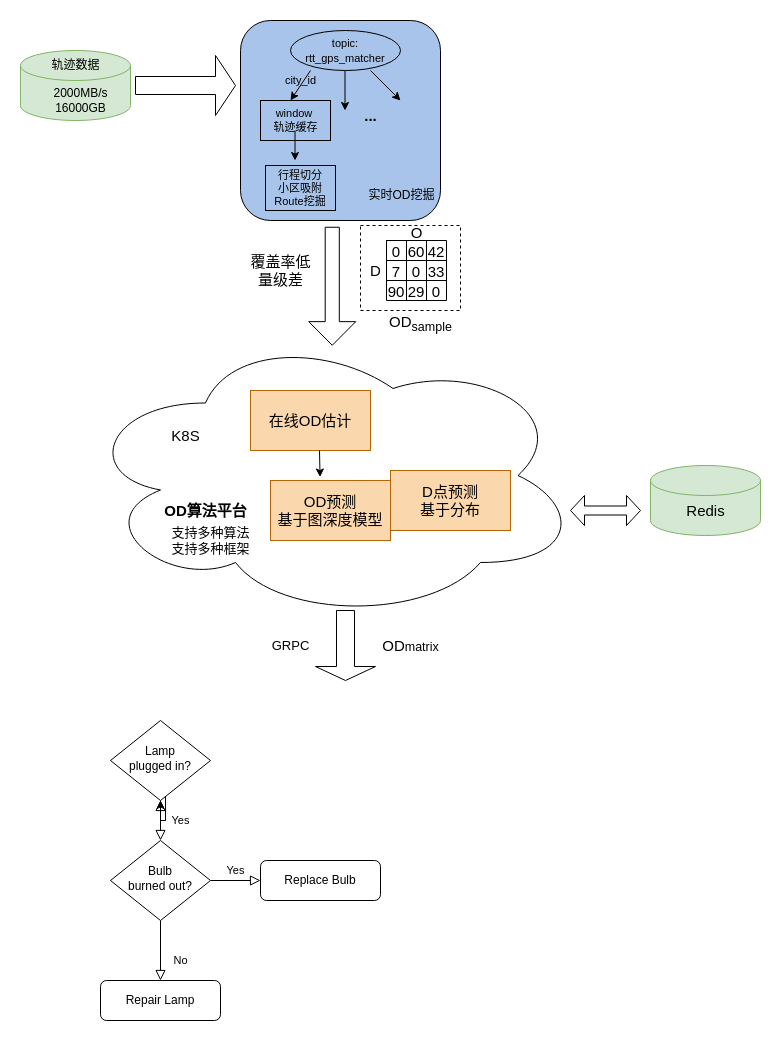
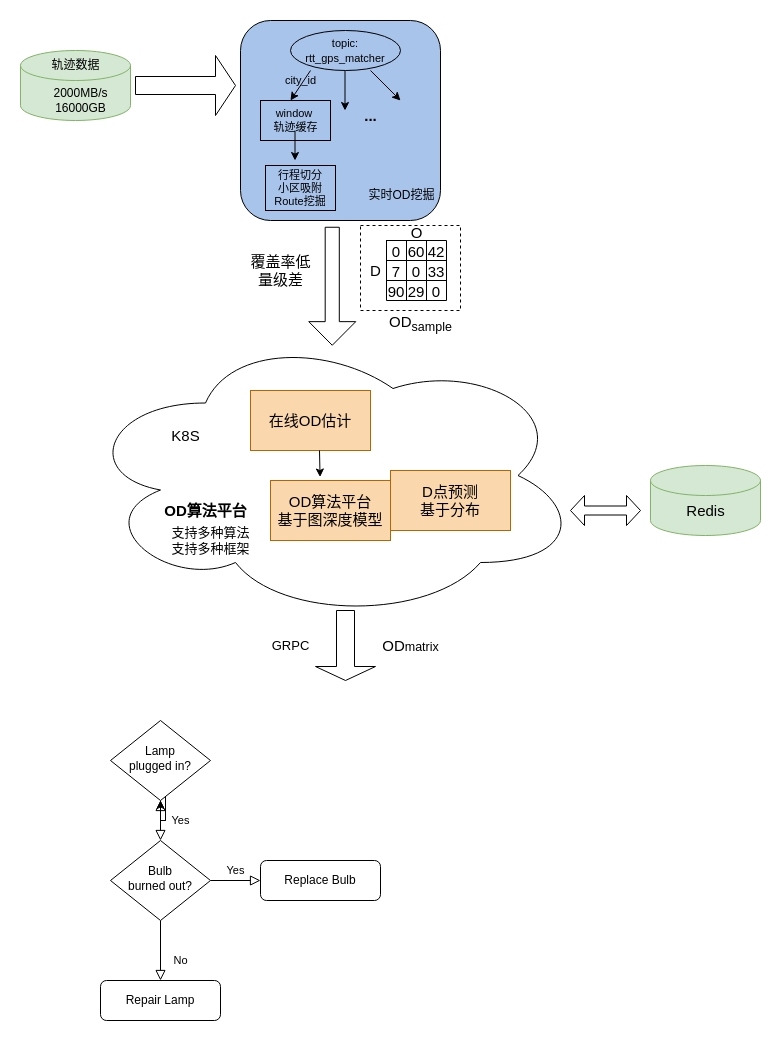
node "OD预测 基于图深度模型": label "OD预测 基于图深度模型" -> "OD算法平台 基于图深度模型"
